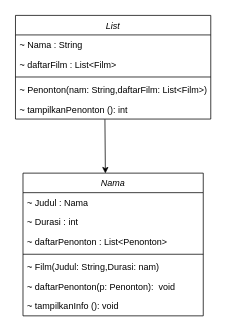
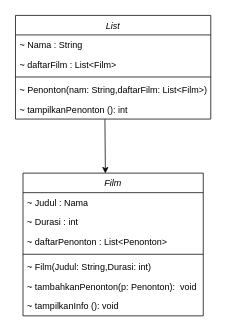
node "Nama": label "Nama" -> "Film"
node "~ Film(Judul: String,Durasi: nam)": label "~ Film(Judul: String,Durasi: nam)" -> "~ Film(Judul: String,Durasi: int)"
node "~ daftarPenonton(p: Penonton): void": label "~ daftarPenonton(p: Penonton): void" -> "~ tambahkanPenonton(p: Penonton): void"
